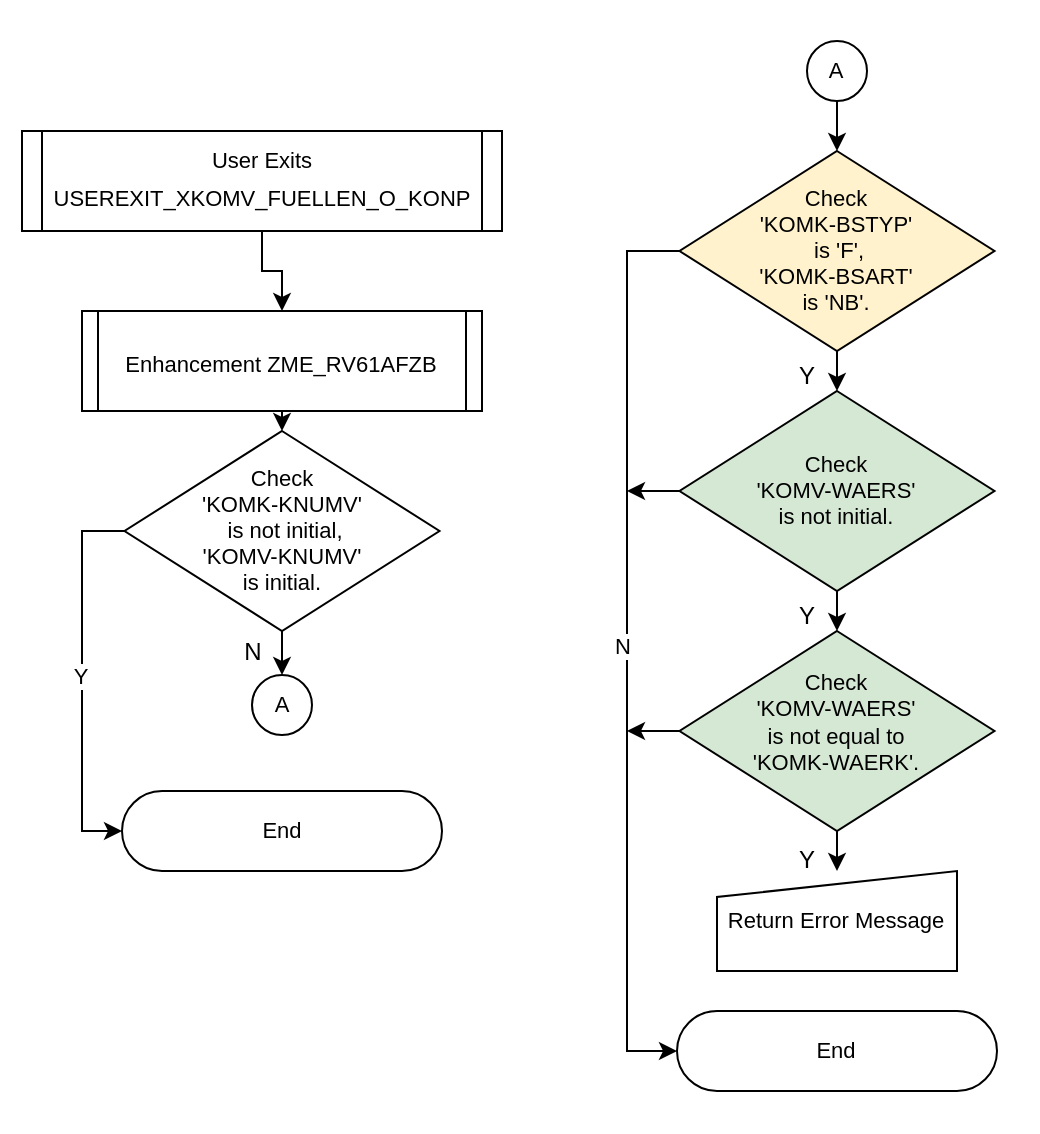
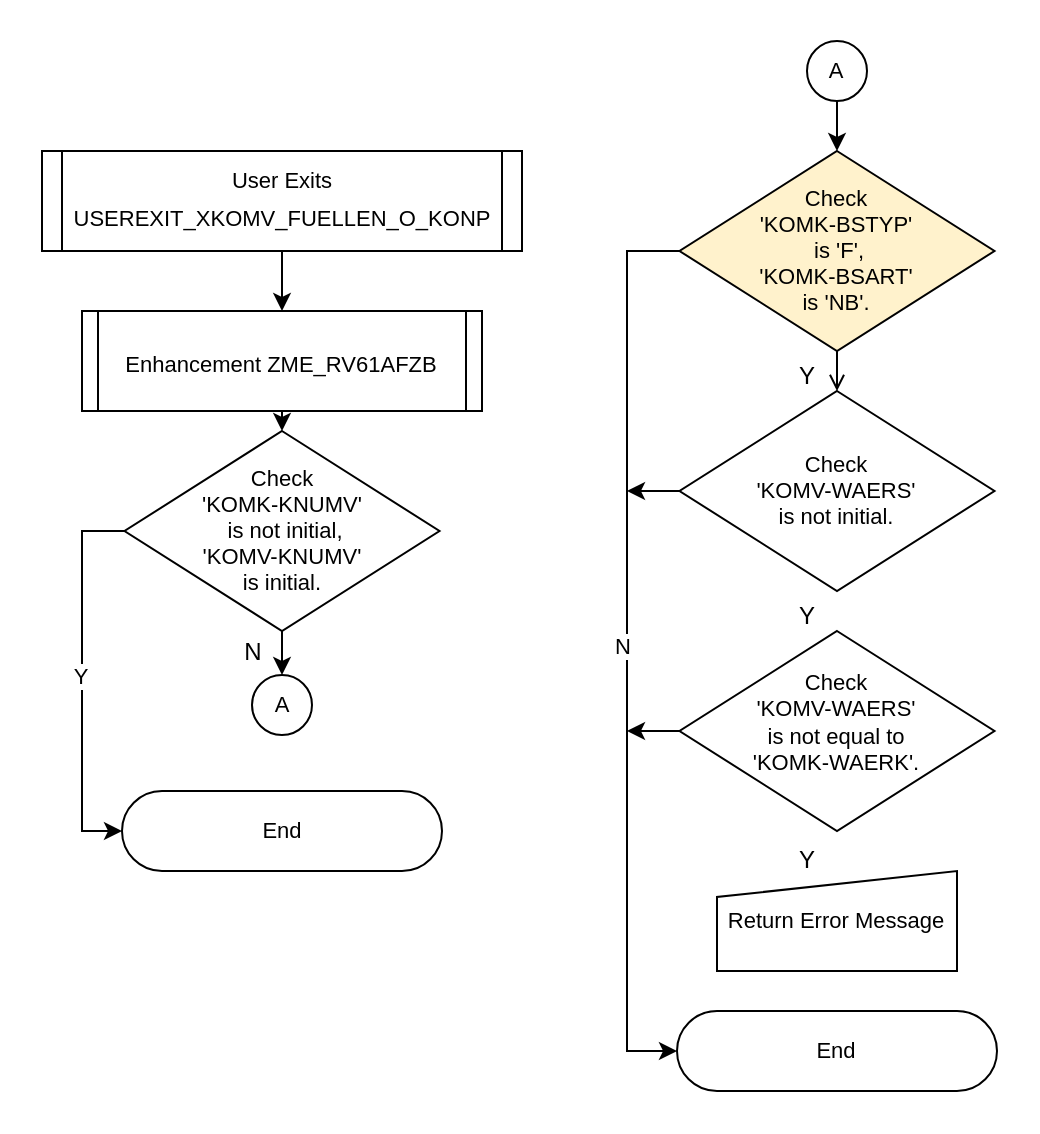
node "User Exits USEREXIT_XKOMV_FUELLEN_O_KONP": moved (262, 181) -> (282, 201)
edge "Check 'KOMK-BSTYP' is 'F', 'KOMK-BSART' is 'NB'." -> "Check 'KOMV-WAERS' is not initial.": arrowhead classic -> open
node "Check 'KOMV-WAERS' is not initial.": fillcolor #d5e8d4 -> #ffffff
edge "Check 'KOMV-WAERS' is not initial." -> "Check 'KOMV-WAERS' is not equal to 'KOMK-WAERK'.": removed
node "Check 'KOMV-WAERS' is not equal to 'KOMK-WAERK'.": fillcolor #d5e8d4 -> #ffffff
edge "Check 'KOMV-WAERS' is not equal to 'KOMK-WAERK'." -> "Return Error Message": removed
